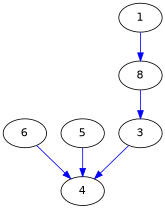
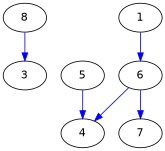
edge "1" -> "8": now "1" -> "6"
node "7": added
edge "3" -> "4": removed
